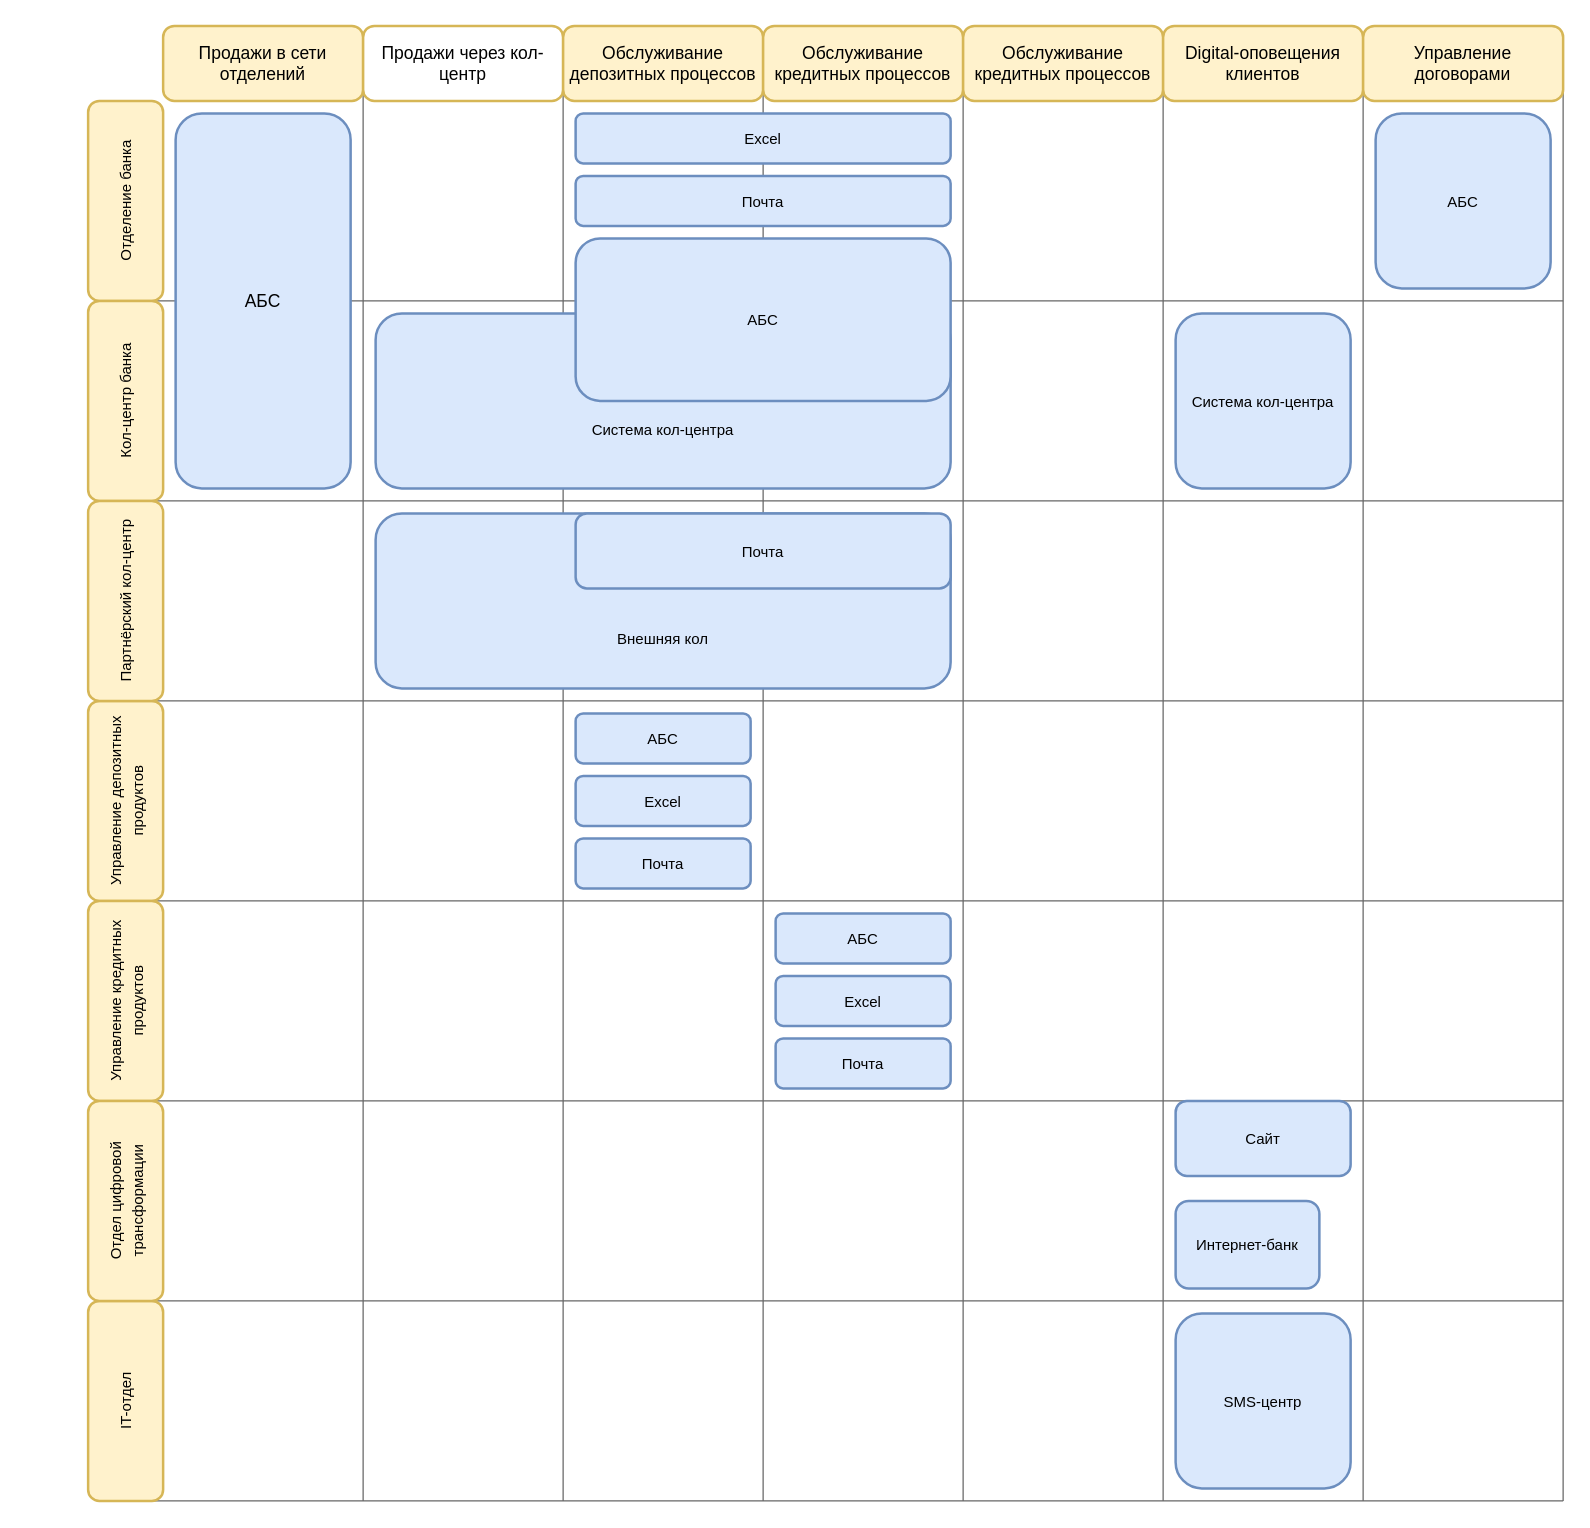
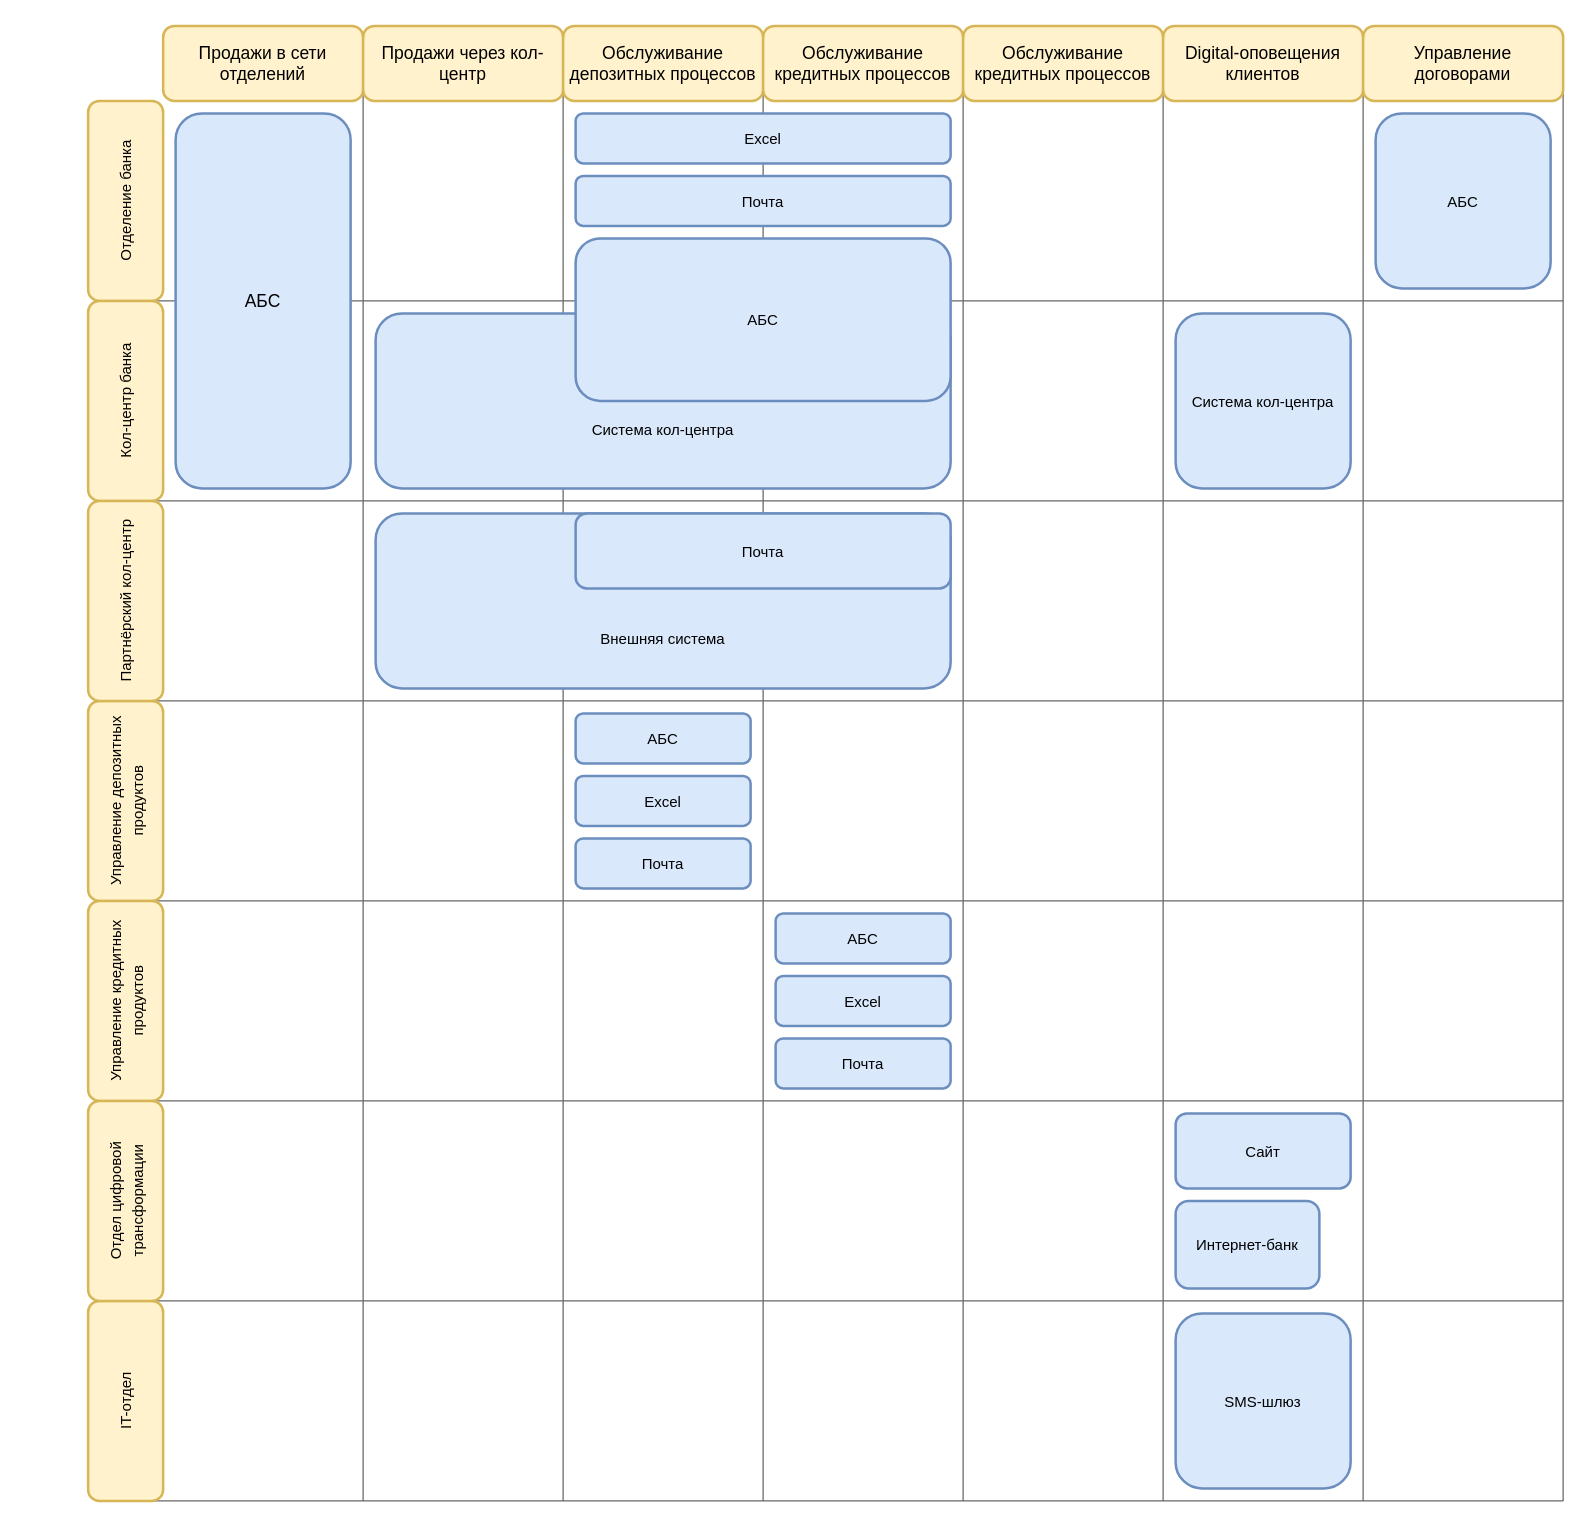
node "Продажи через кол-центр": fillcolor #ffffff -> #fff2cc
node "Внешняя кол": label "Внешняя кол" -> "Внешняя система"
node "Сайт": moved (1263, 1138) -> (1263, 1151)
node "SMS-центр": label "SMS-центр" -> "SMS-шлюз"
